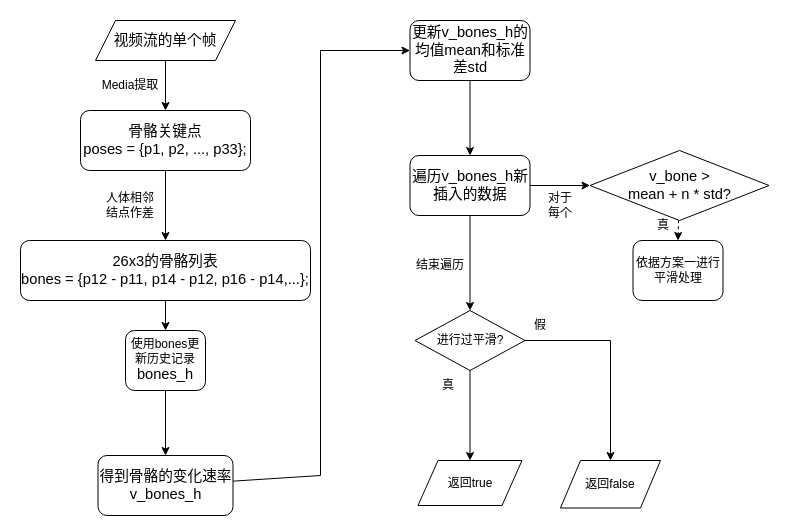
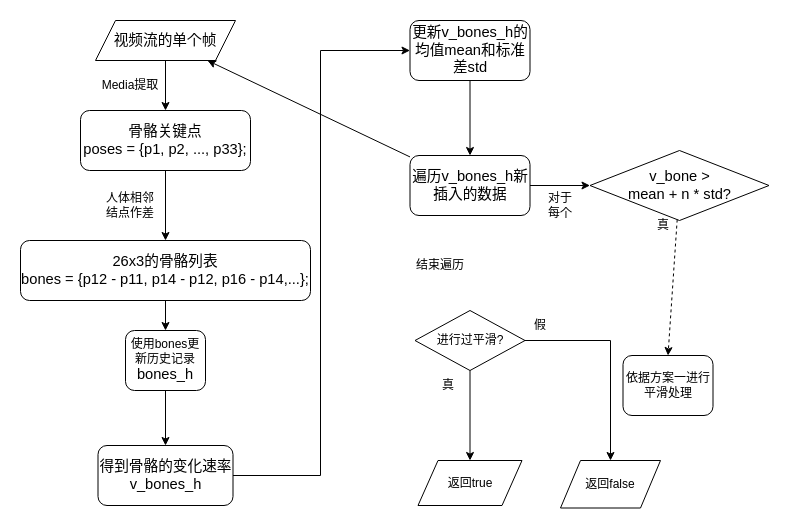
edge "遍历v_bones_h新插入的数据" -> "进行过平滑?": now "遍历v_bones_h新插入的数据" -> "视频流的单个帧"
node "依据方案一进行平滑处理": moved (678, 271) -> (668, 386)
node "得到骨骼的变化速率 v_bones_h": moved (166, 486) -> (166, 476)
